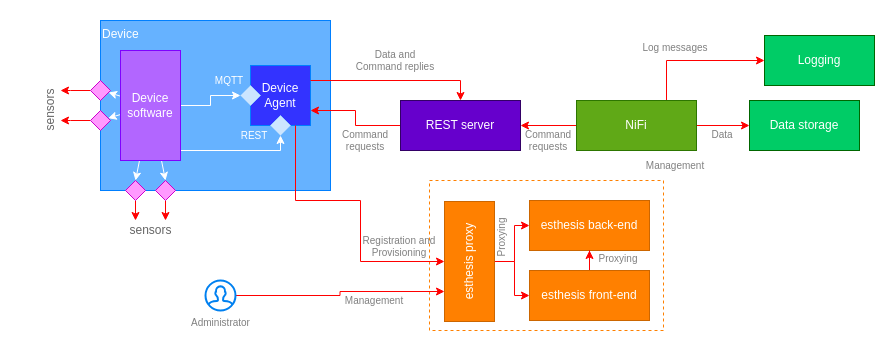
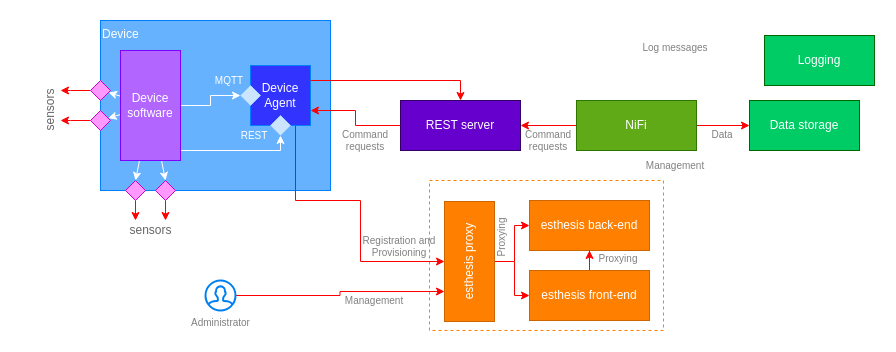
node "Data andCommand replies": removed
edge "NiFi" -> "Logging": removed
